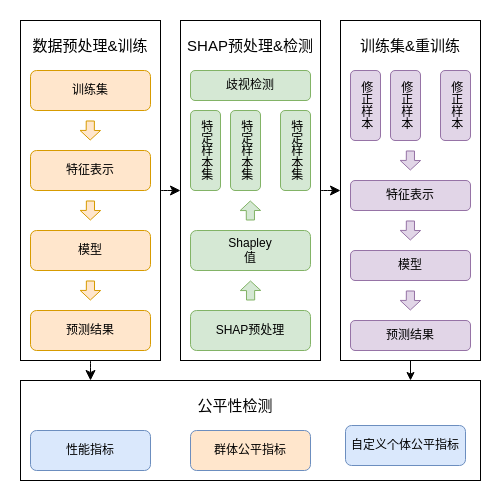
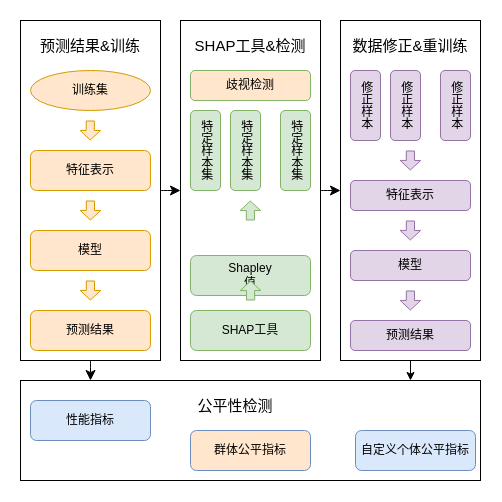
node "数据预处理&训练": label "数据预处理&训练" -> "预测结果&训练"
node "SHAP预处理&检测": label "SHAP预处理&检测" -> "SHAP工具&检测"
node "训练集&重训练": label "训练集&重训练" -> "数据修正&重训练"
node "歧视检测": fillcolor #d5e8d4 -> #ffe6cc
node "训练集": shape rounded rectangle -> ellipse
node "Shapley 值": moved (251, 251) -> (251, 276)
node "SHAP预处理": label "SHAP预处理" -> "SHAP工具"
node "自定义个体公平指标": moved (406, 446) -> (416, 451)
node "性能指标": moved (91, 451) -> (91, 421)
